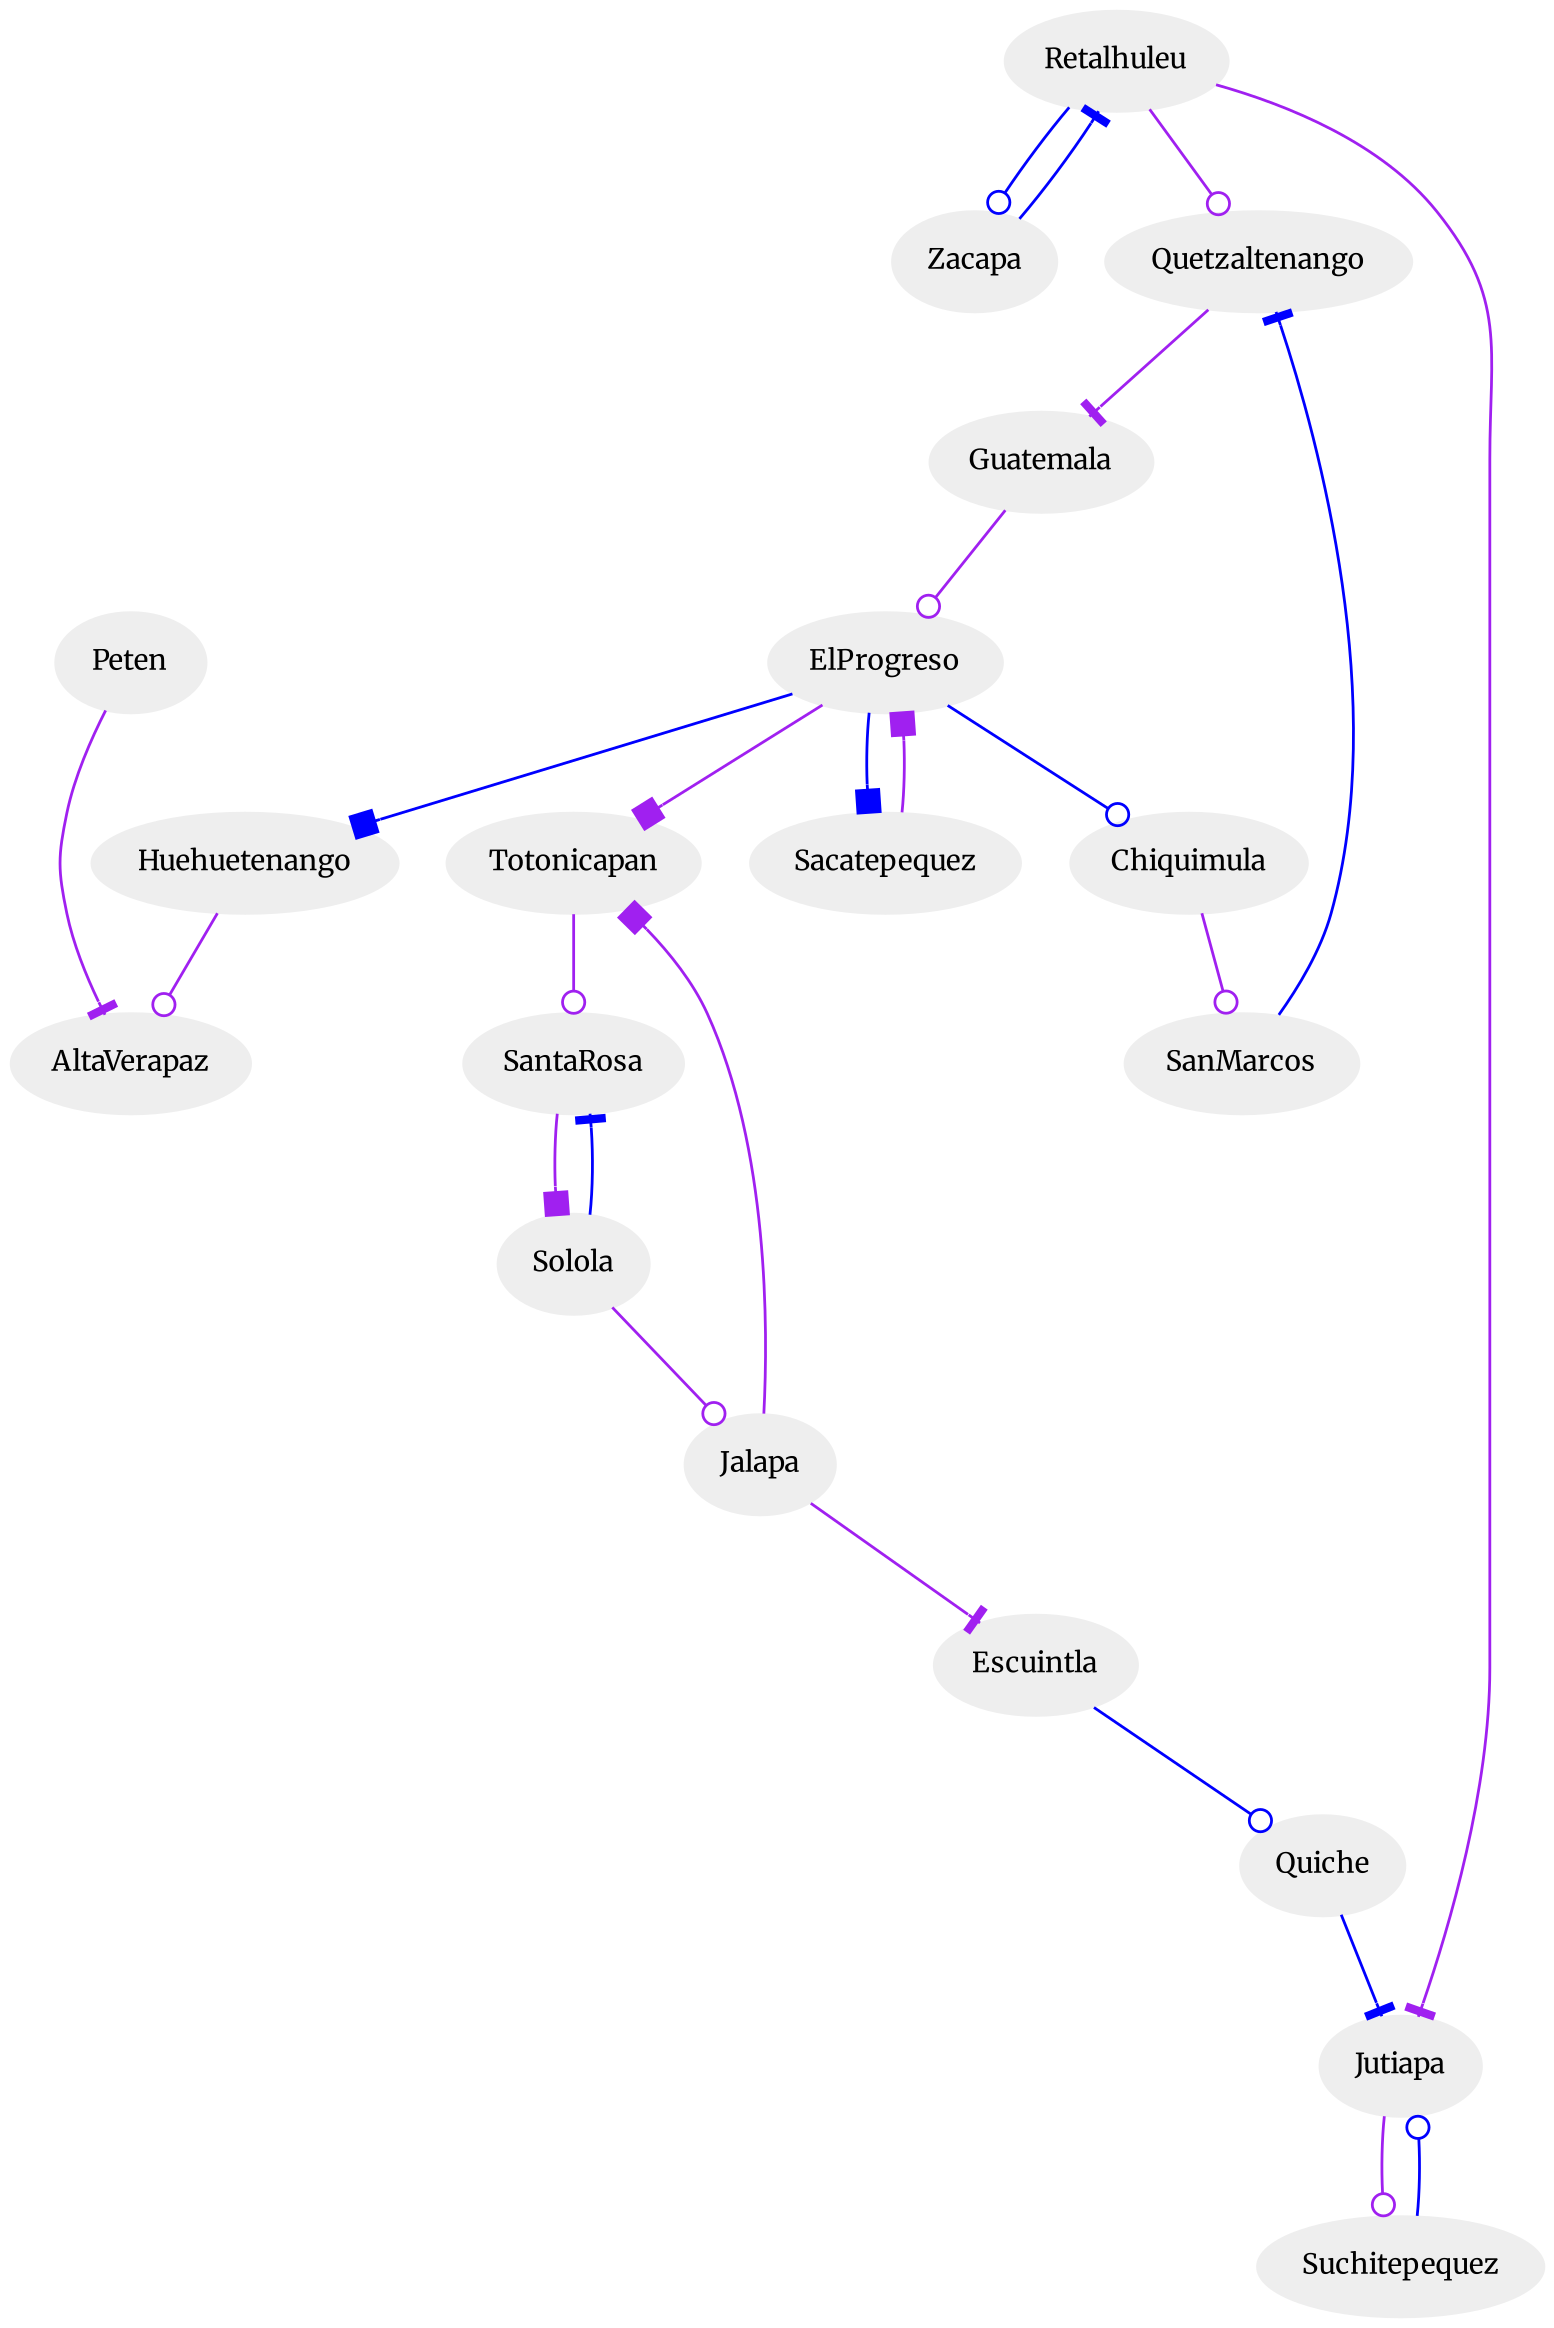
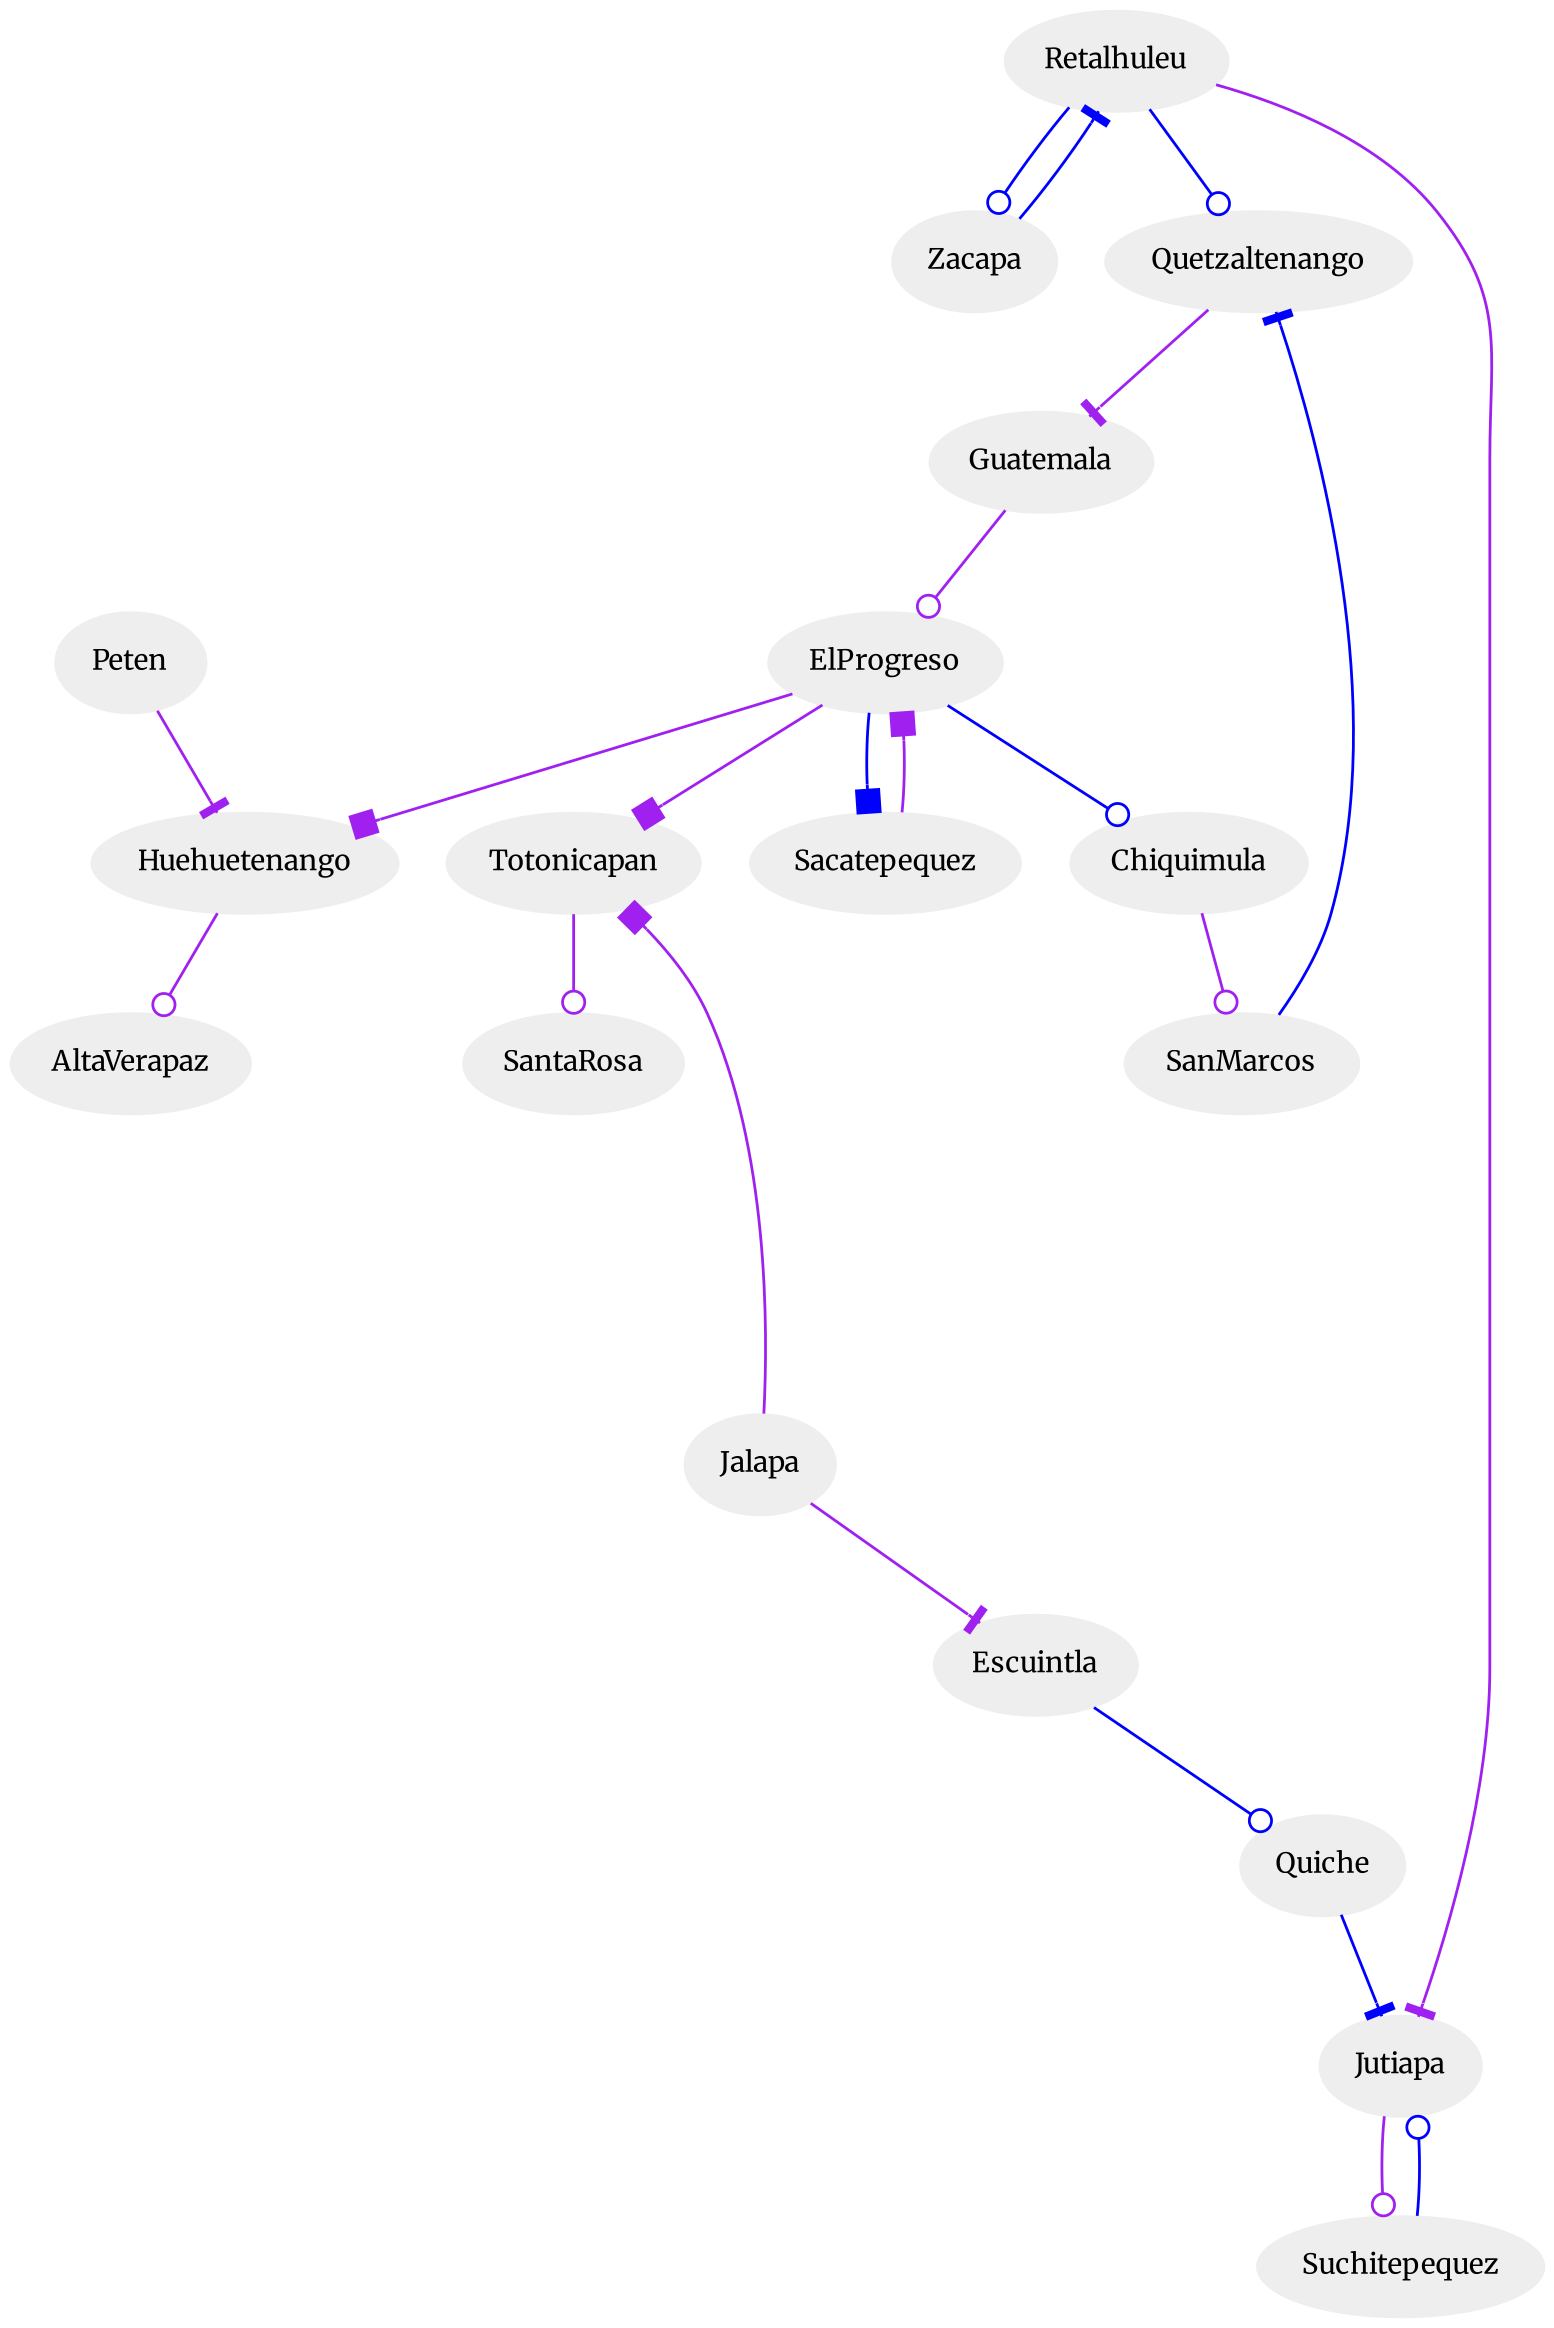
edge "Retalhuleu" -> "Quetzaltenango": color purple -> blue
edge "ElProgreso" -> "Huehuetenango": color blue -> purple
edge "Peten" -> "AltaVerapaz": now "Peten" -> "Huehuetenango"
node "Solola": removed
